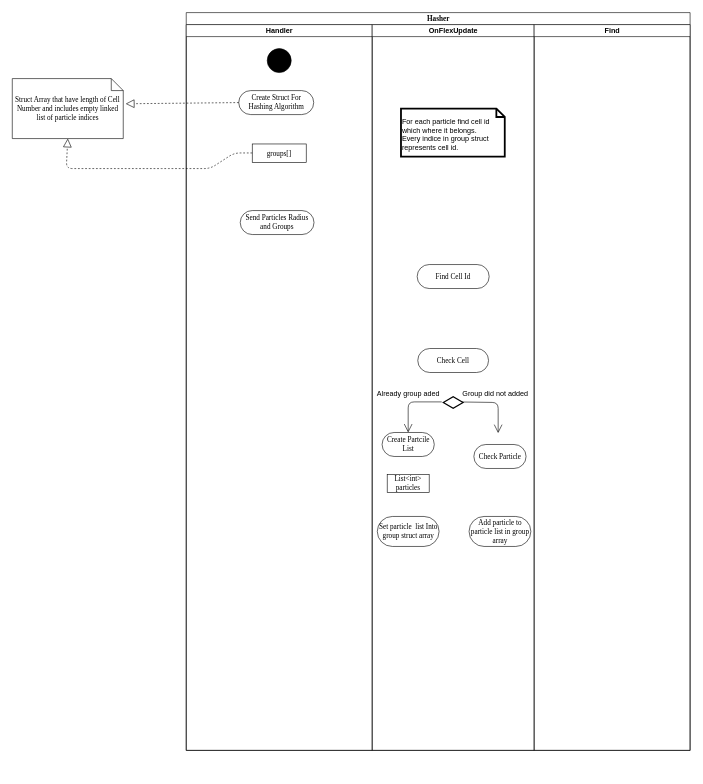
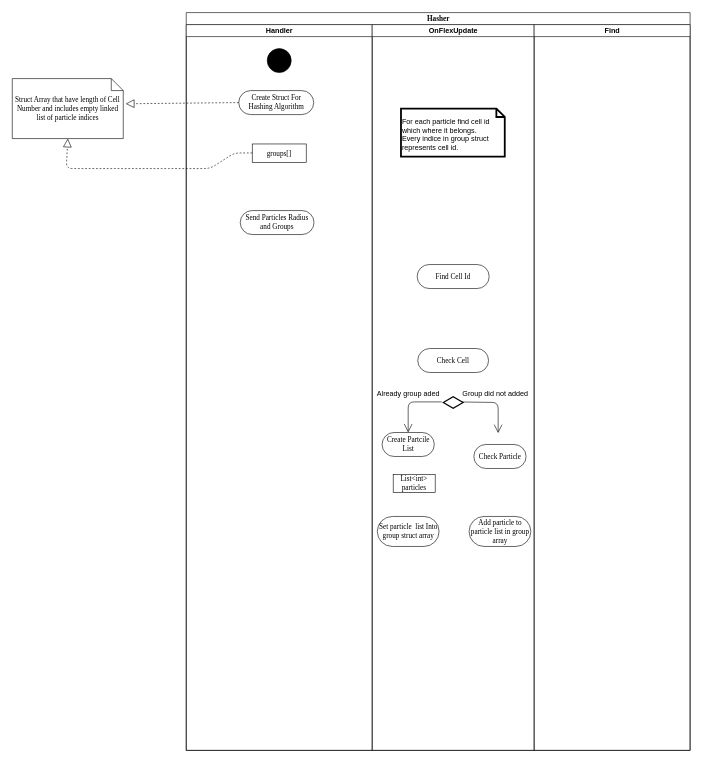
node "List<int> particles": moved (408, 483) -> (414, 483)
